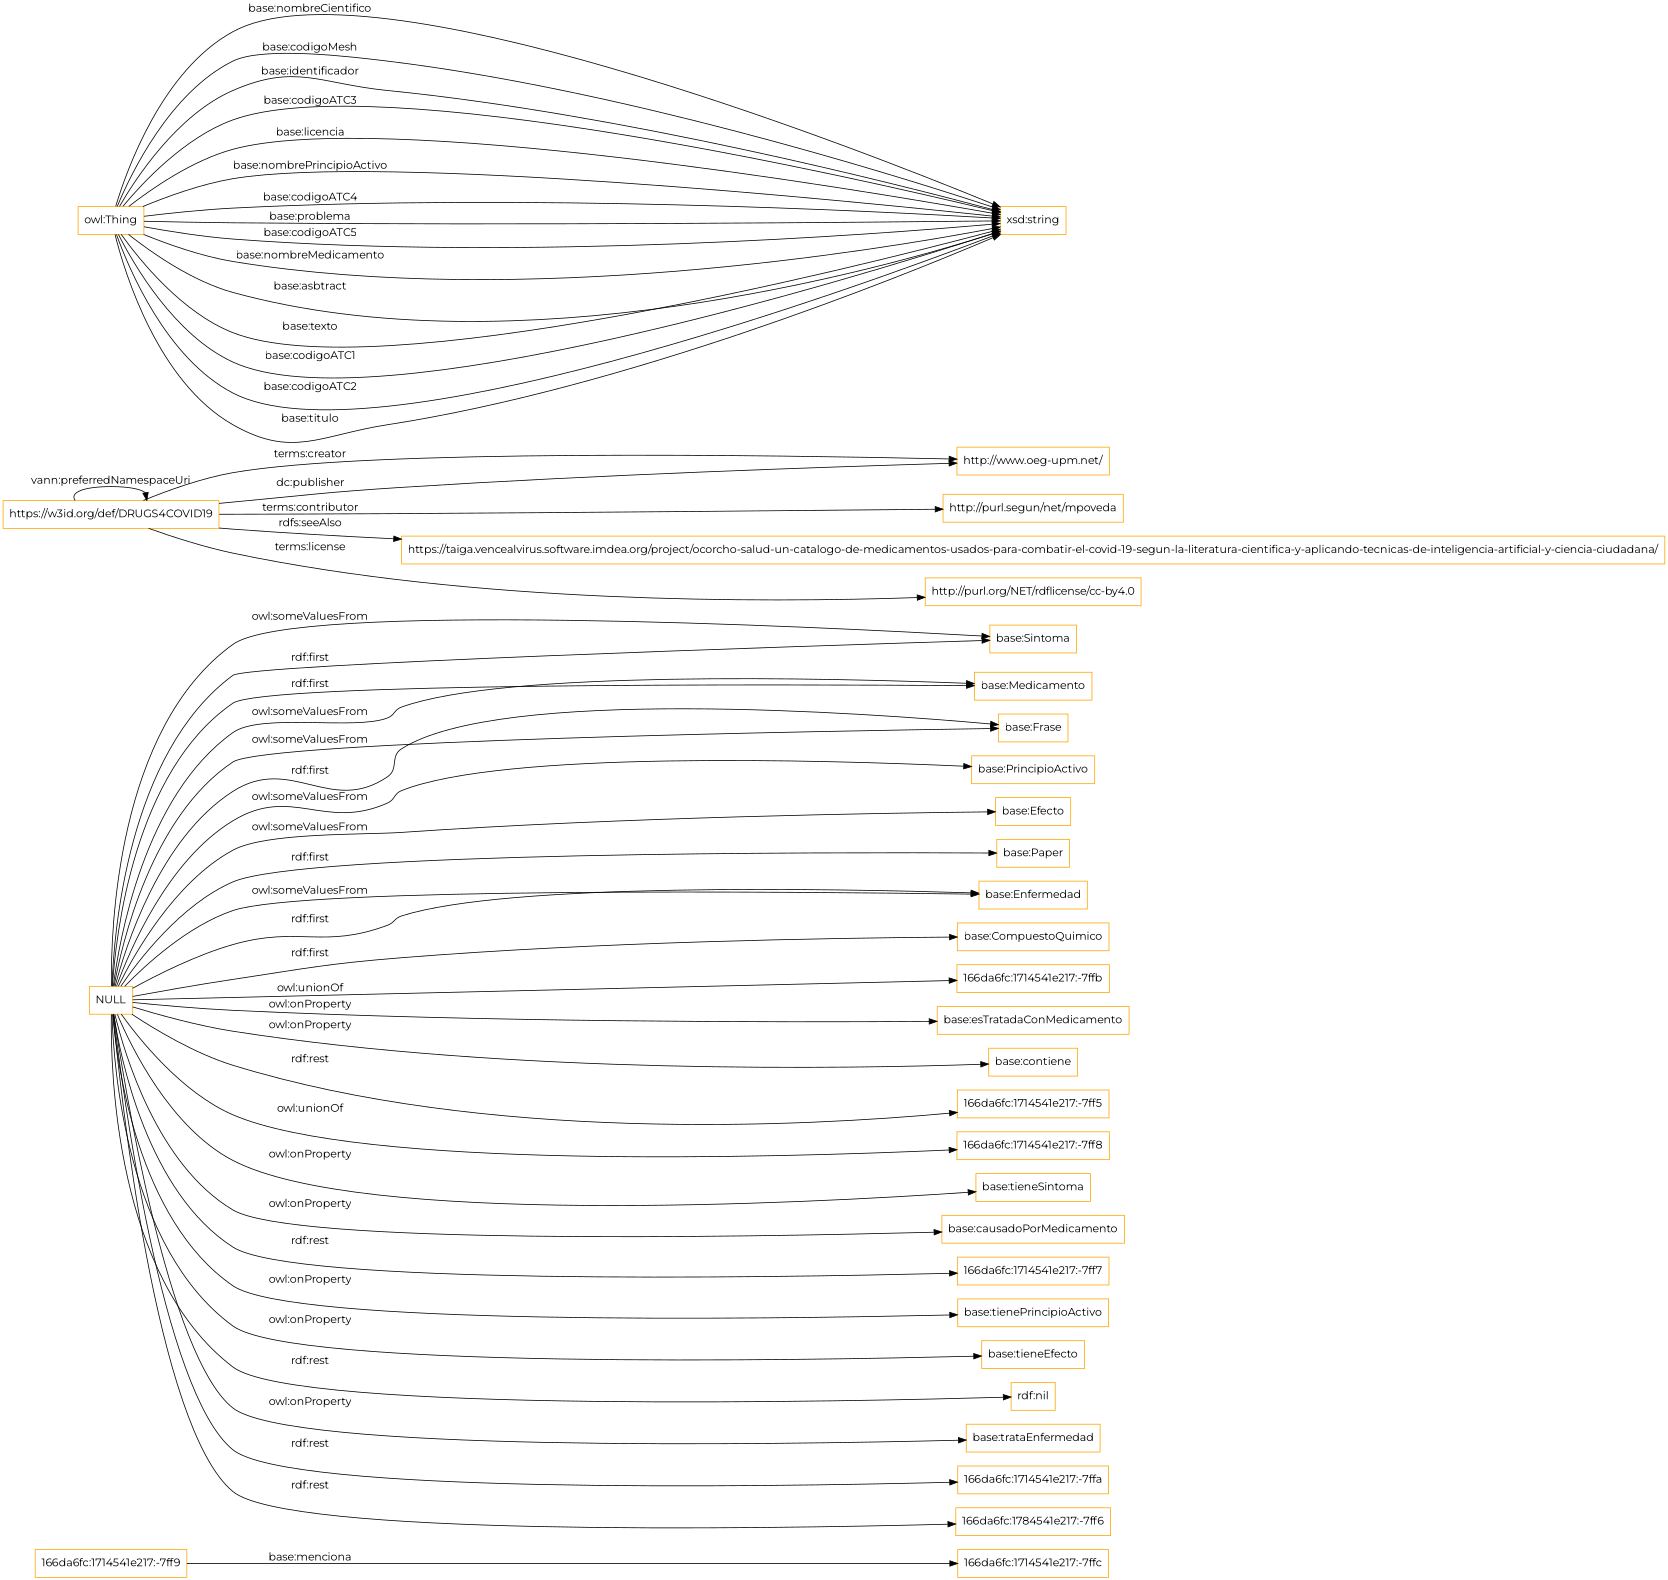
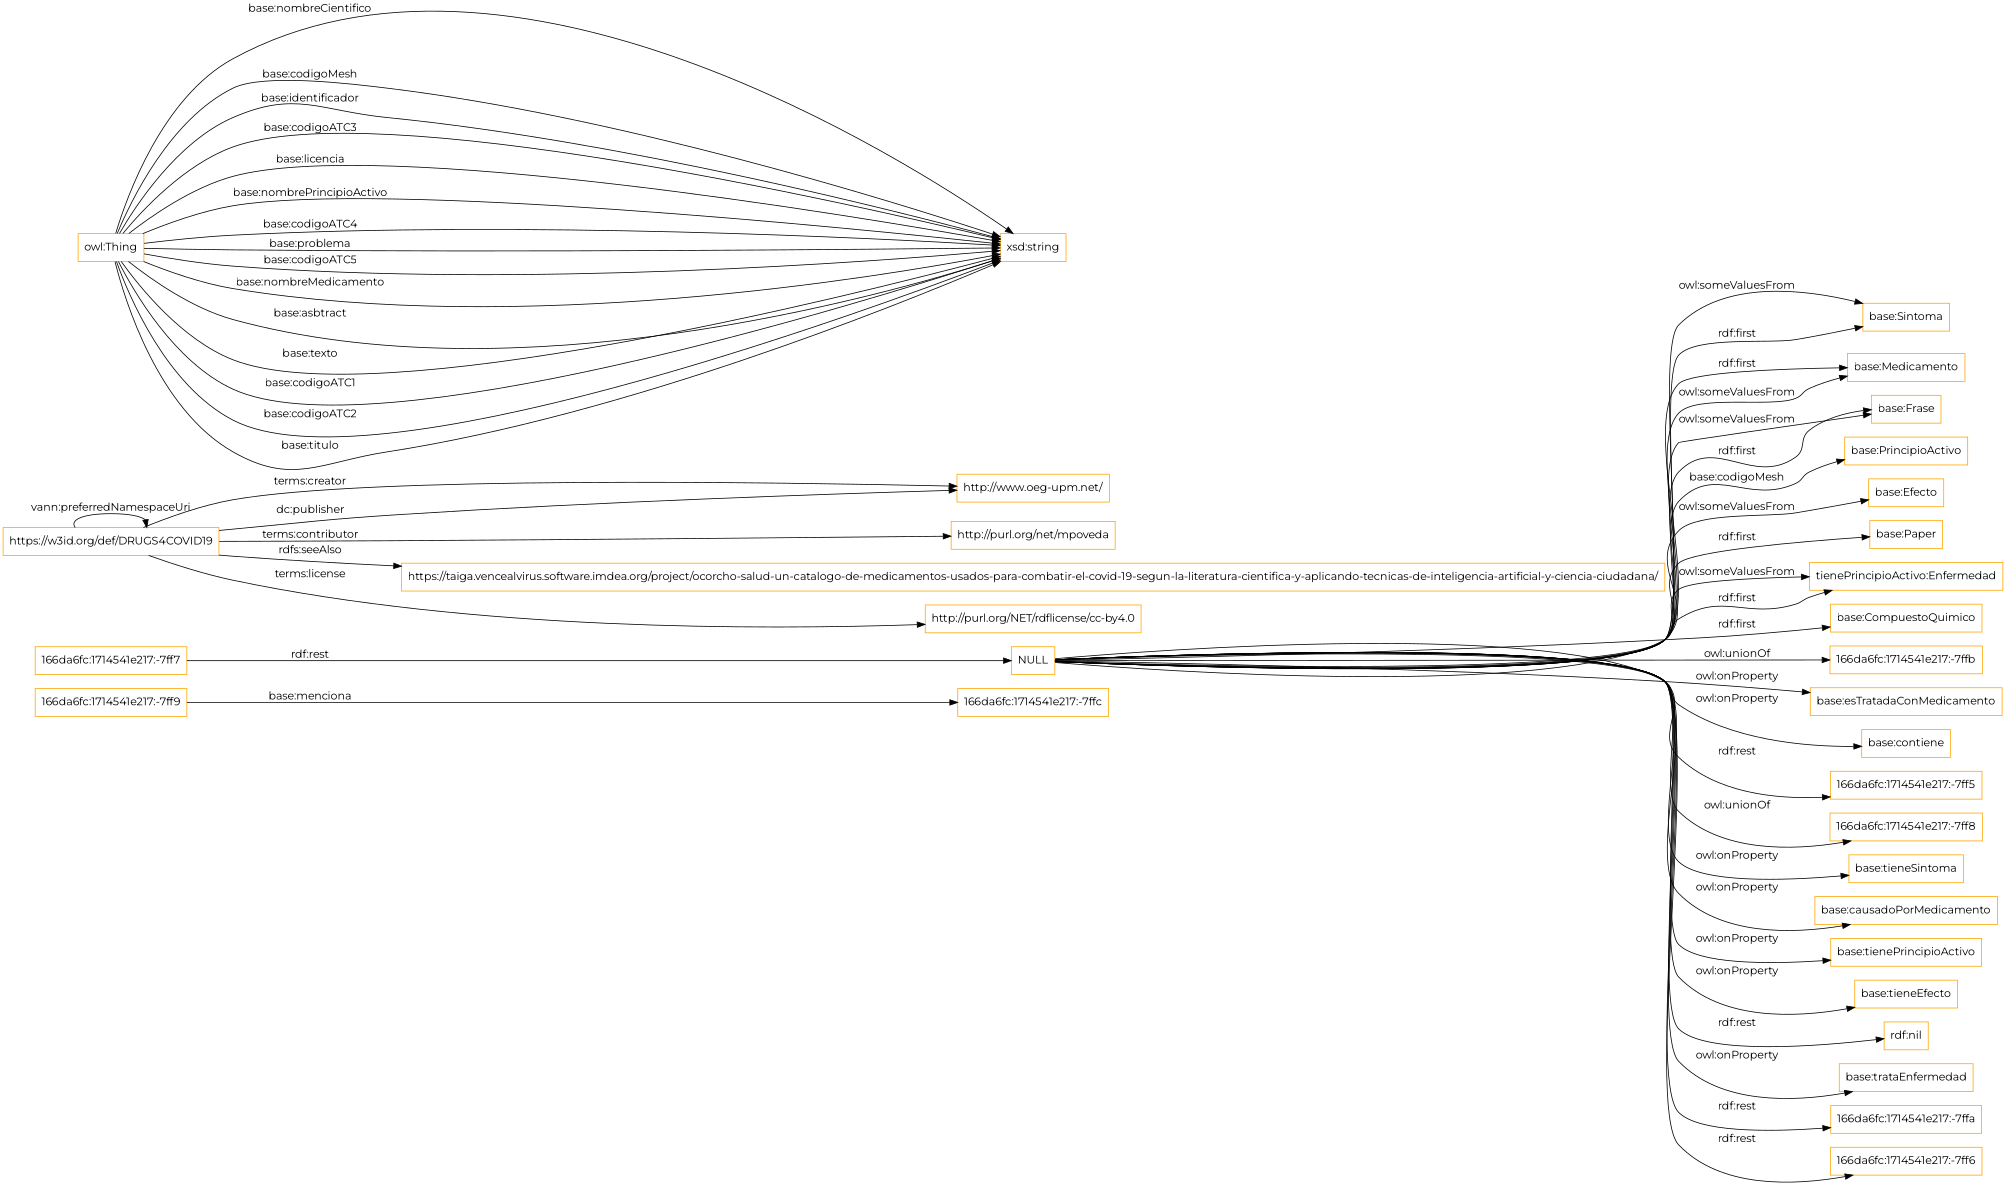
node "http://purl.segun/net/mpoveda": label "http://purl.segun/net/mpoveda" -> "http://purl.org/net/mpoveda"
edge "NULL" -> "base:PrincipioActivo": label "owl:someValuesFrom" -> "base:codigoMesh"
node "base:Enfermedad": label "base:Enfermedad" -> "tienePrincipioActivo:Enfermedad"
edge "NULL" -> "166da6fc:1714541e217:-7ff7": reversed
node "166da6fc:1784541e217:-7ff6": label "166da6fc:1784541e217:-7ff6" -> "166da6fc:1714541e217:-7ff6"
